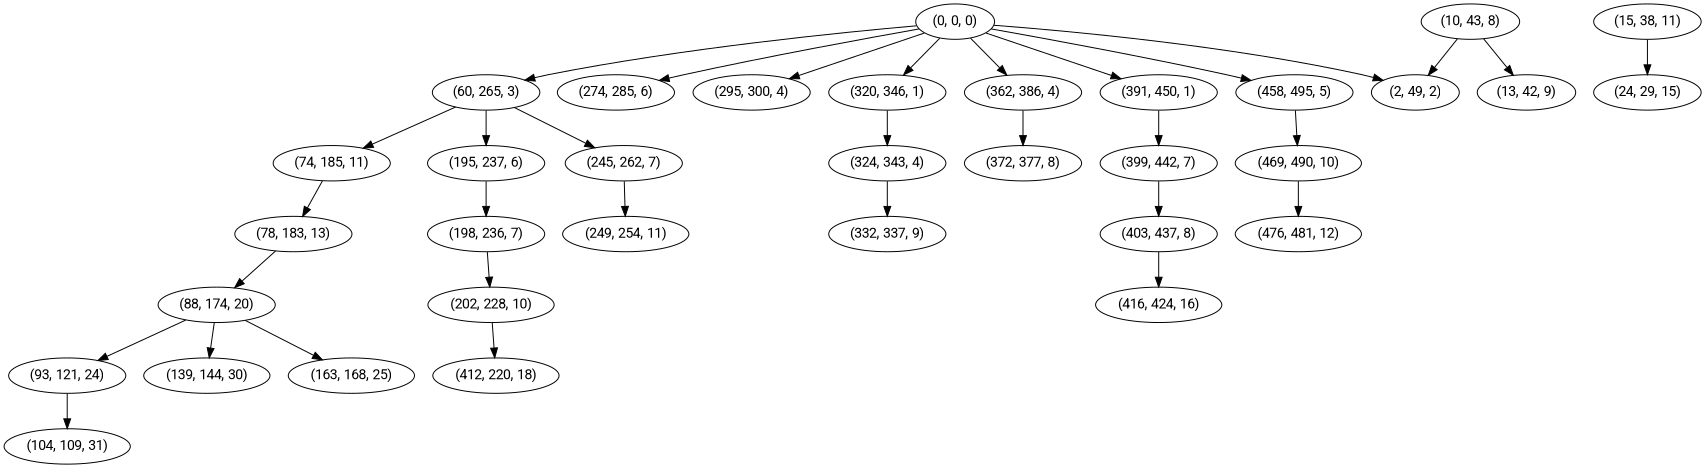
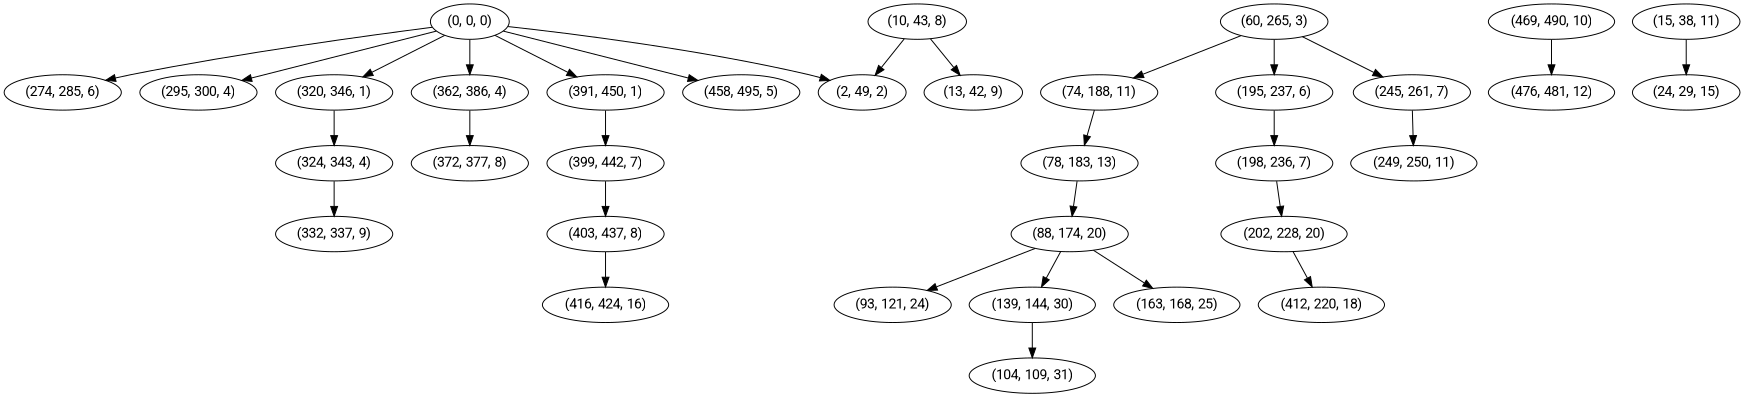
edge "(0, 0, 0)" -> "(60, 265, 3)": removed
edge "(458, 495, 5)" -> "(469, 490, 10)": removed
node "(74, 185, 11)": label "(74, 185, 11)" -> "(74, 188, 11)"
node "(245, 262, 7)": label "(245, 262, 7)" -> "(245, 261, 7)"
node "(249, 254, 11)": label "(249, 254, 11)" -> "(249, 250, 11)"
node "(202, 228, 10)": label "(202, 228, 10)" -> "(202, 228, 20)"
edge "(93, 121, 24)" -> "(104, 109, 31)": now "(139, 144, 30)" -> "(104, 109, 31)"
